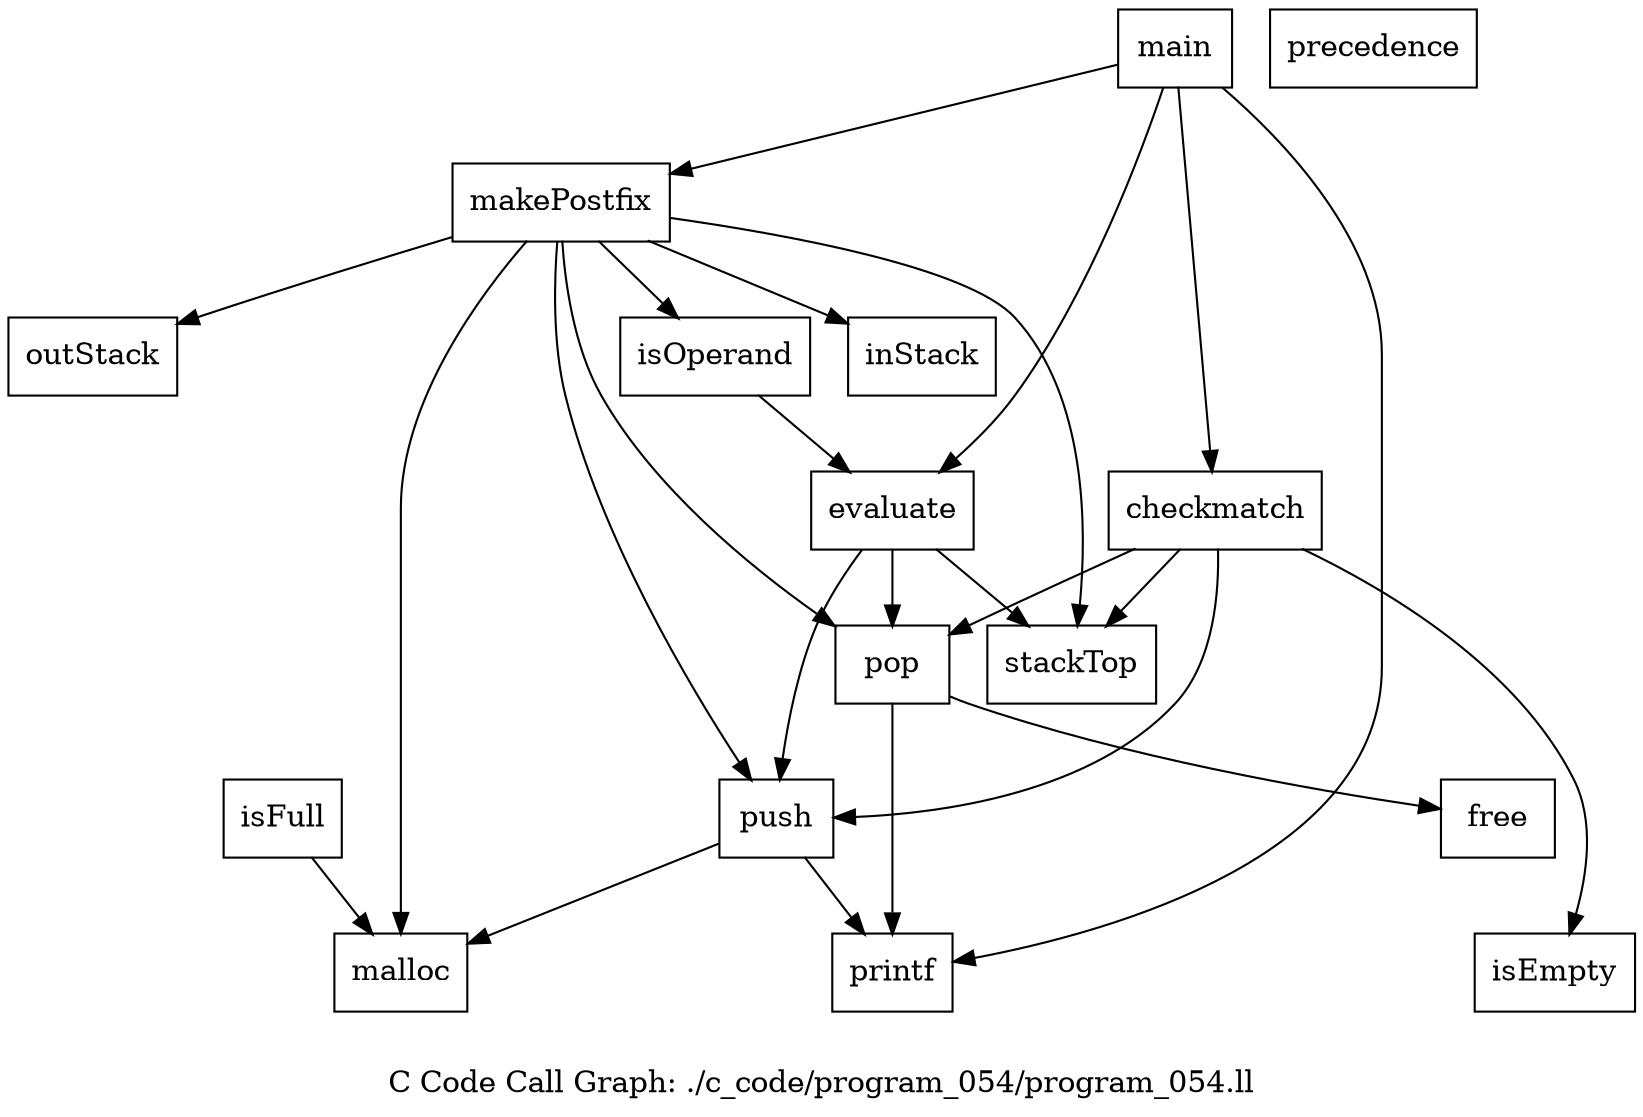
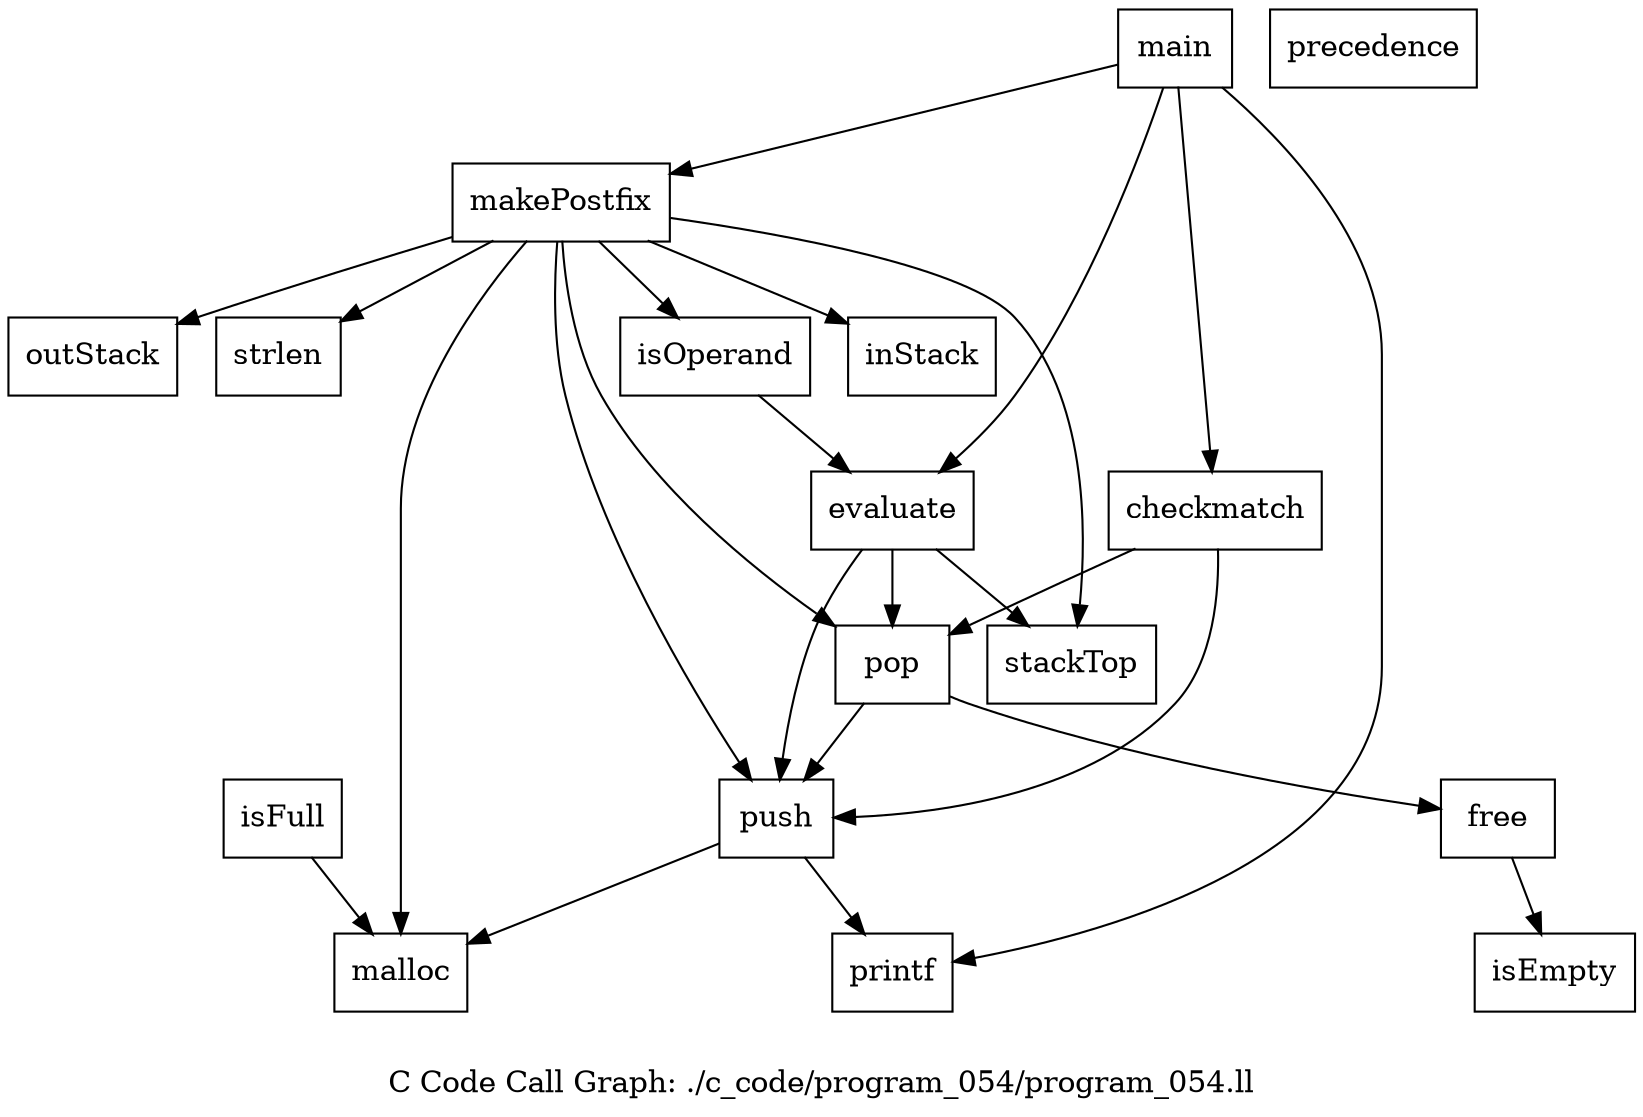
node "strlen": added
edge "checkmatch" -> "stackTop": removed
edge "checkmatch" -> "isEmpty": now "free" -> "isEmpty"
edge "pop" -> "printf": now "pop" -> "push"
